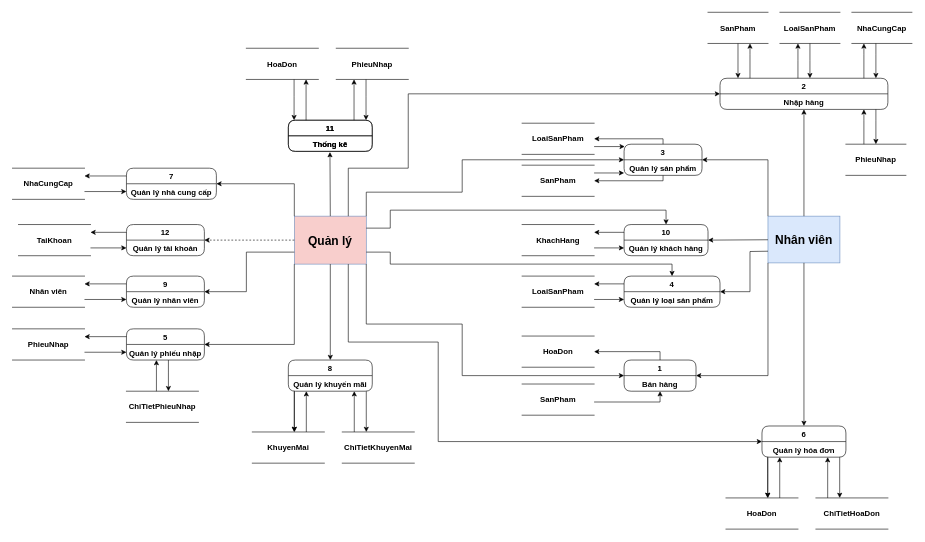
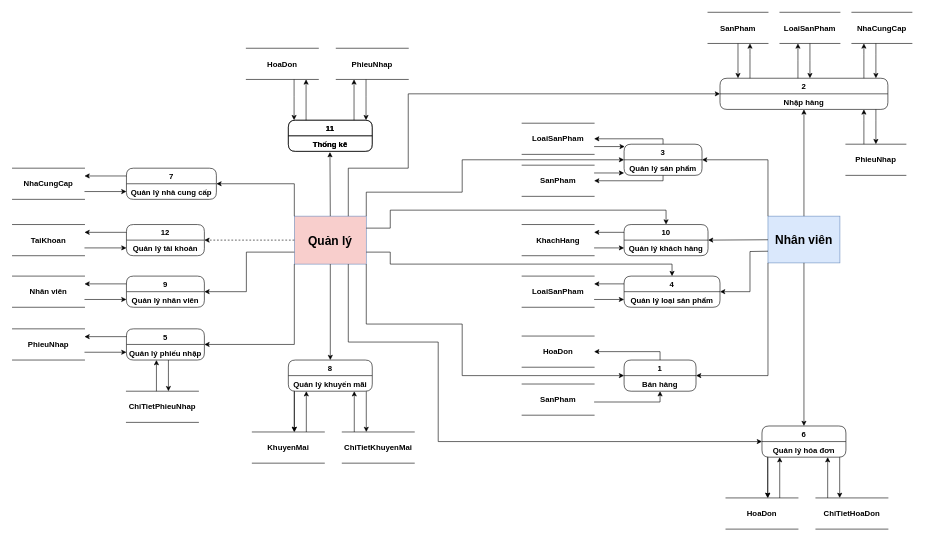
node "TaiKhoan": moved (54, 240) -> (48, 240)
